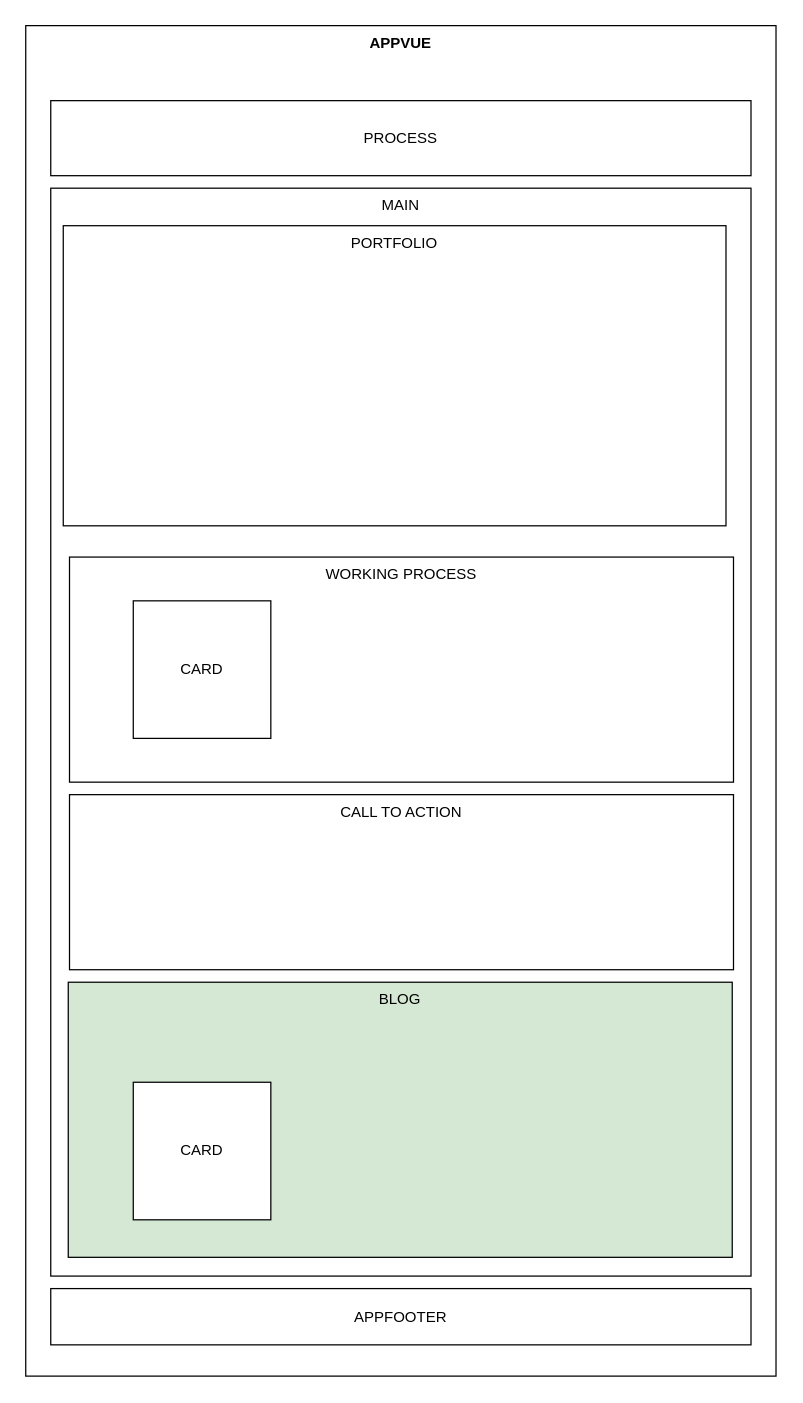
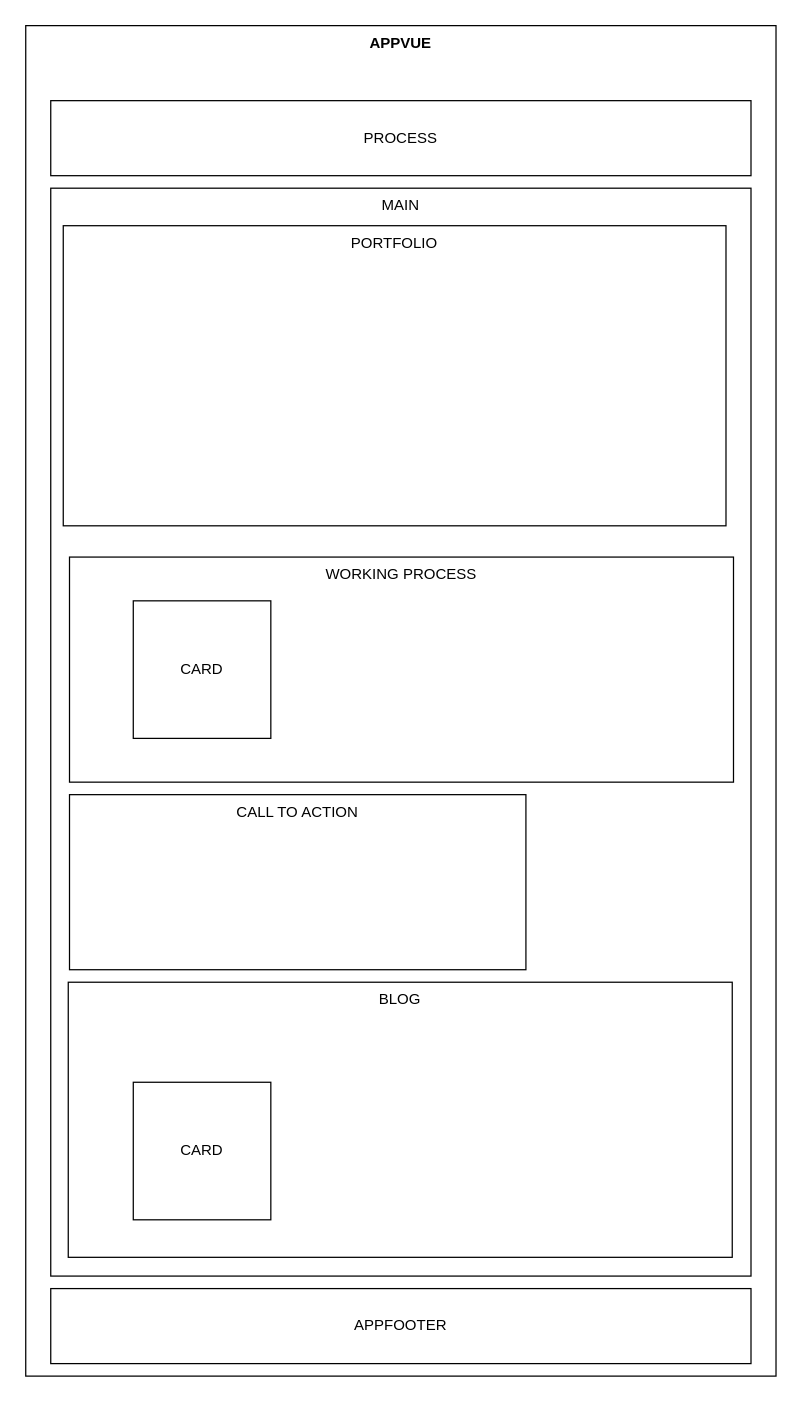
node "CALL TO ACTION": size 664x175 -> 456x175
node "BLOG": fillcolor #d5e8d4 -> #ffffff
node "APPFOOTER": size 700x56 -> 700x75
